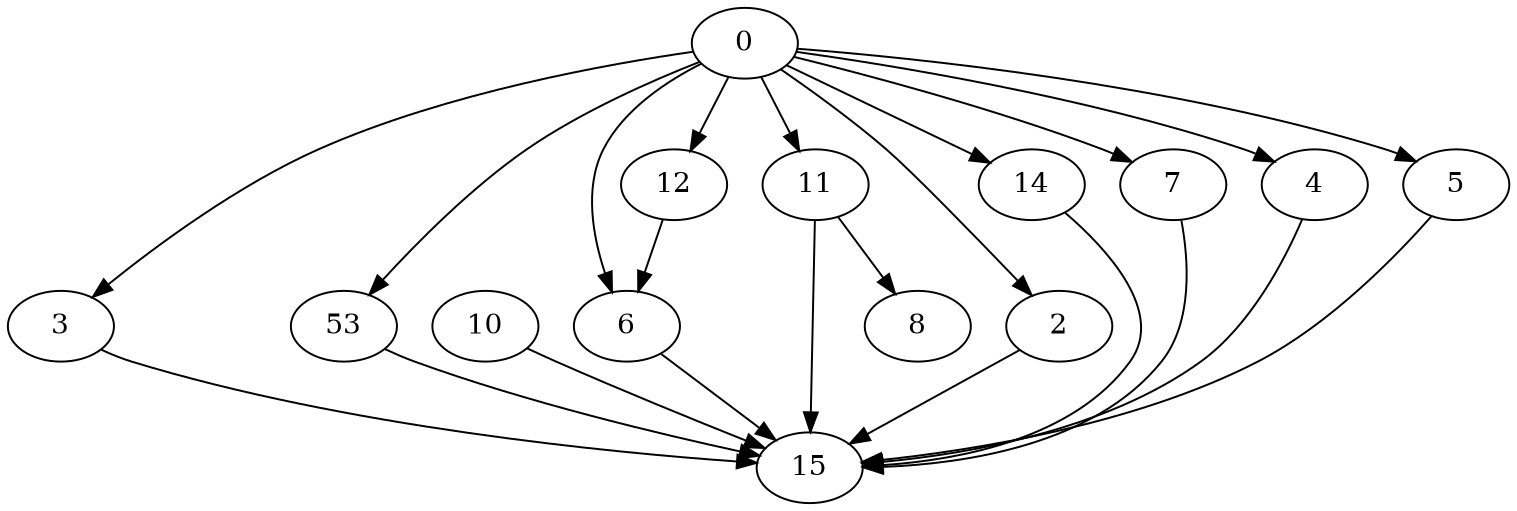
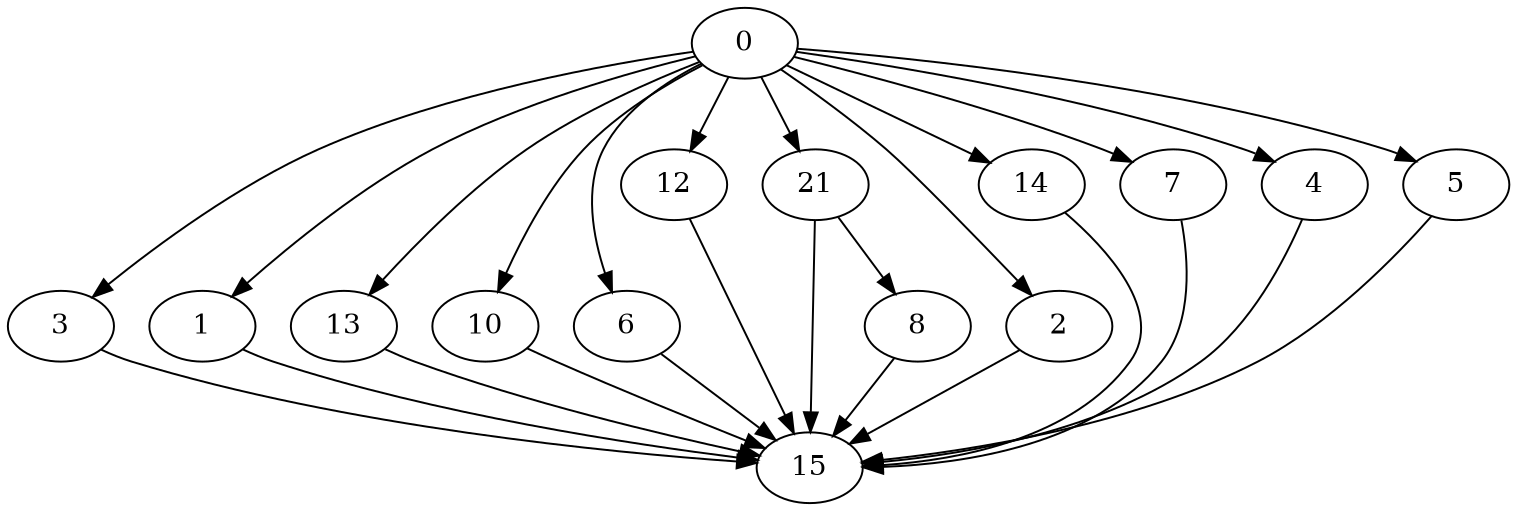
edge "0" -> "10": added
node "11": label "11" -> "21"
edge "12" -> "6": now "12" -> "15"
node "1": added
node "53": label "53" -> "13"
edge "8" -> "15": added
